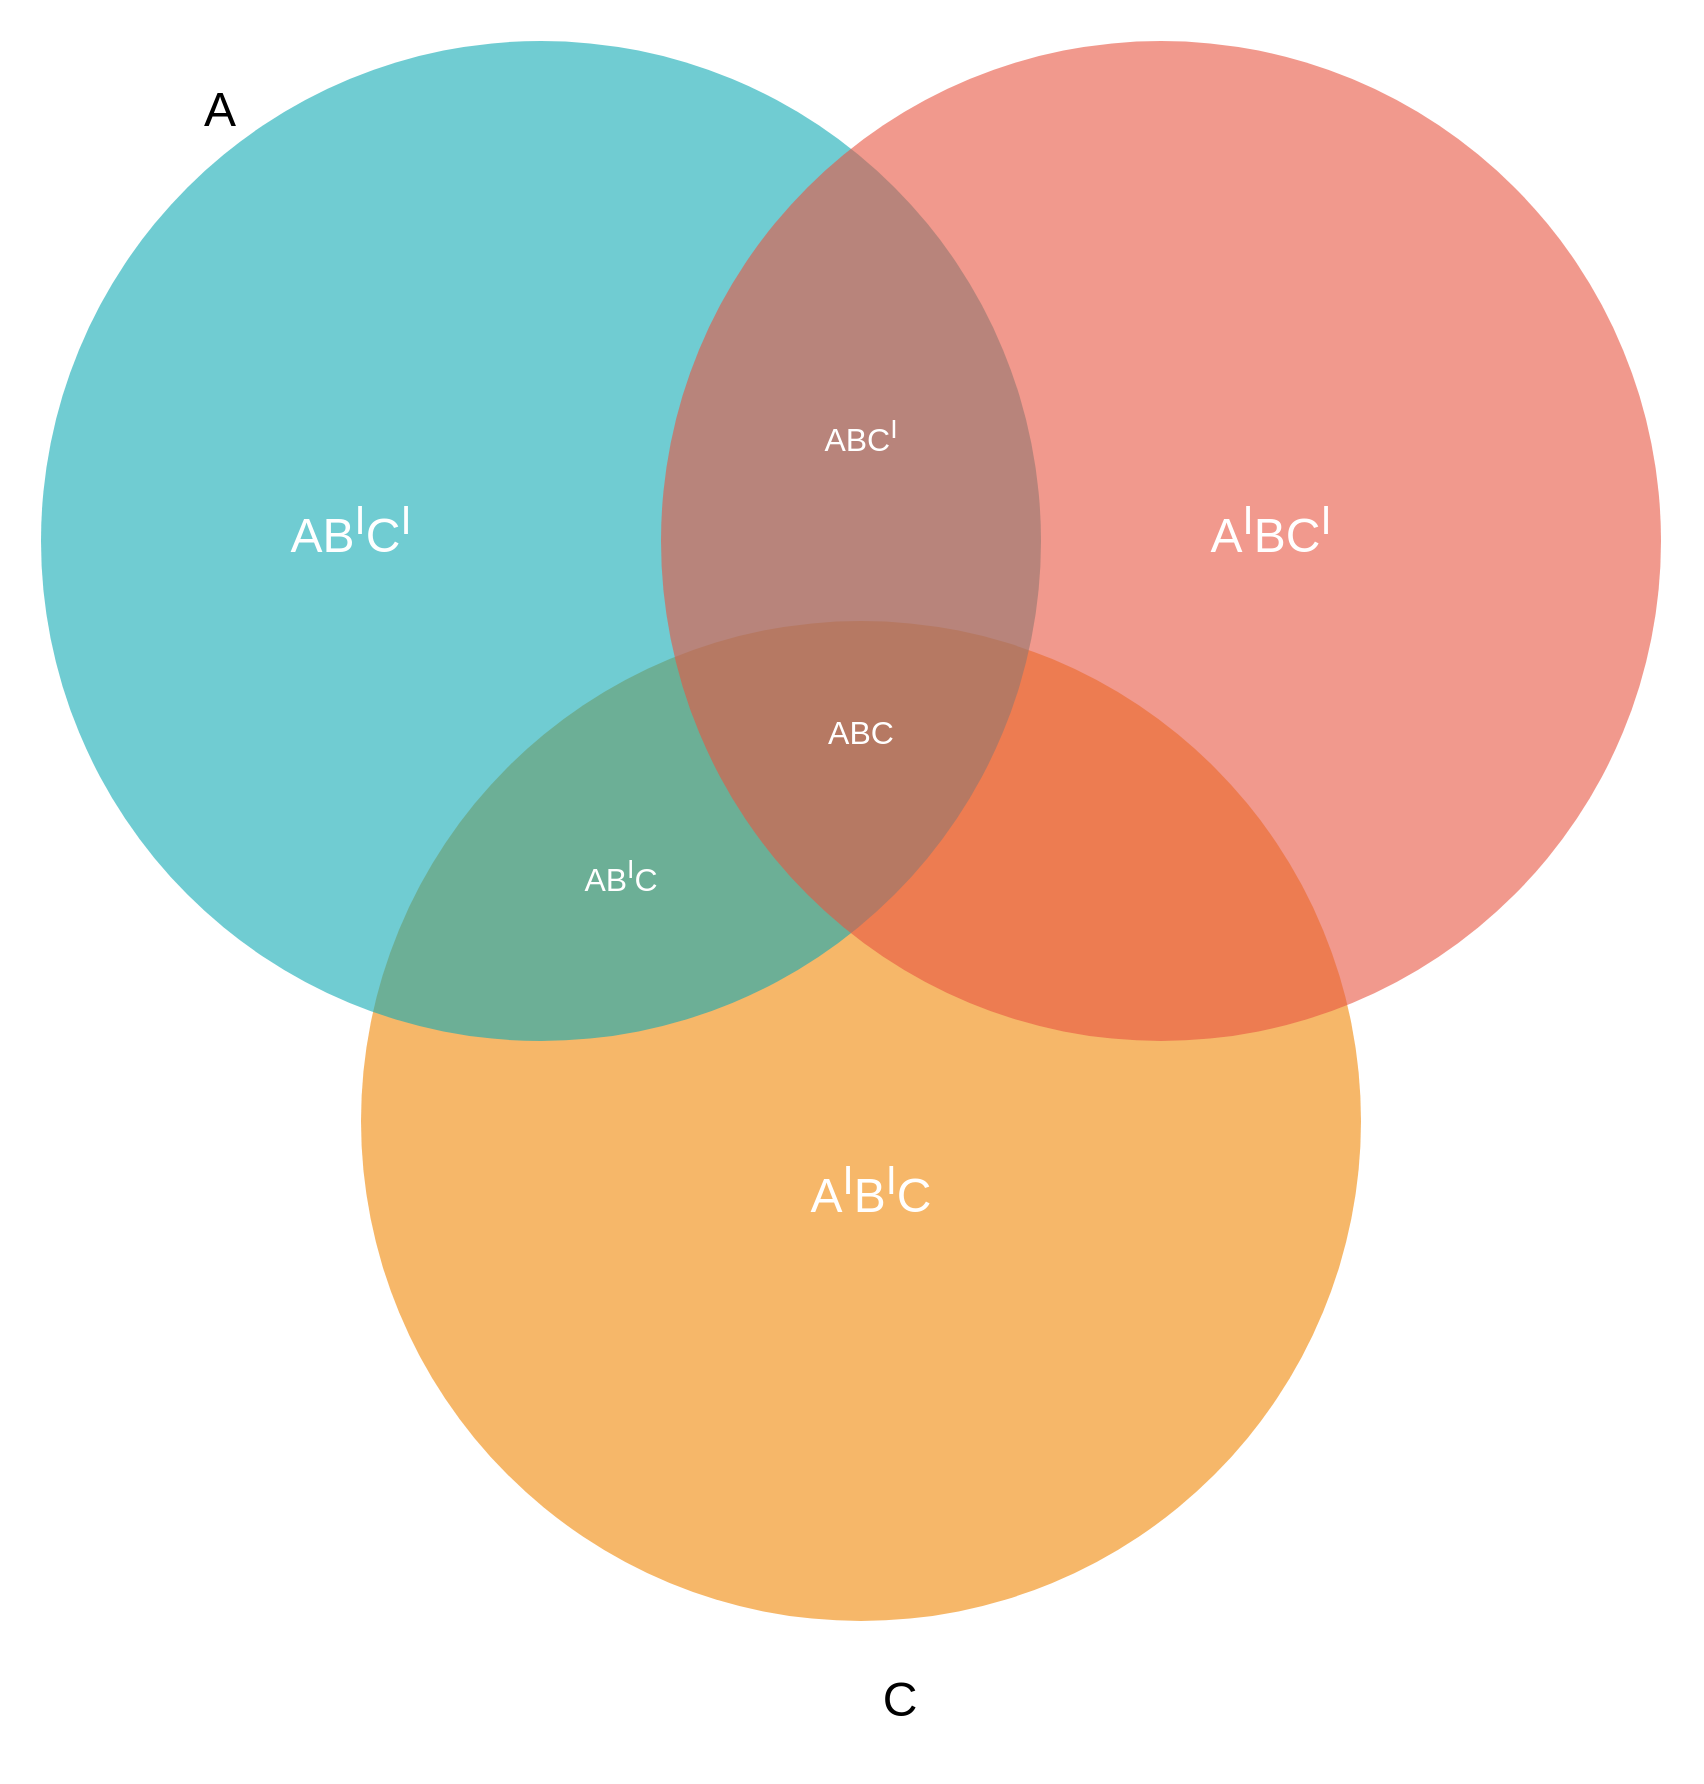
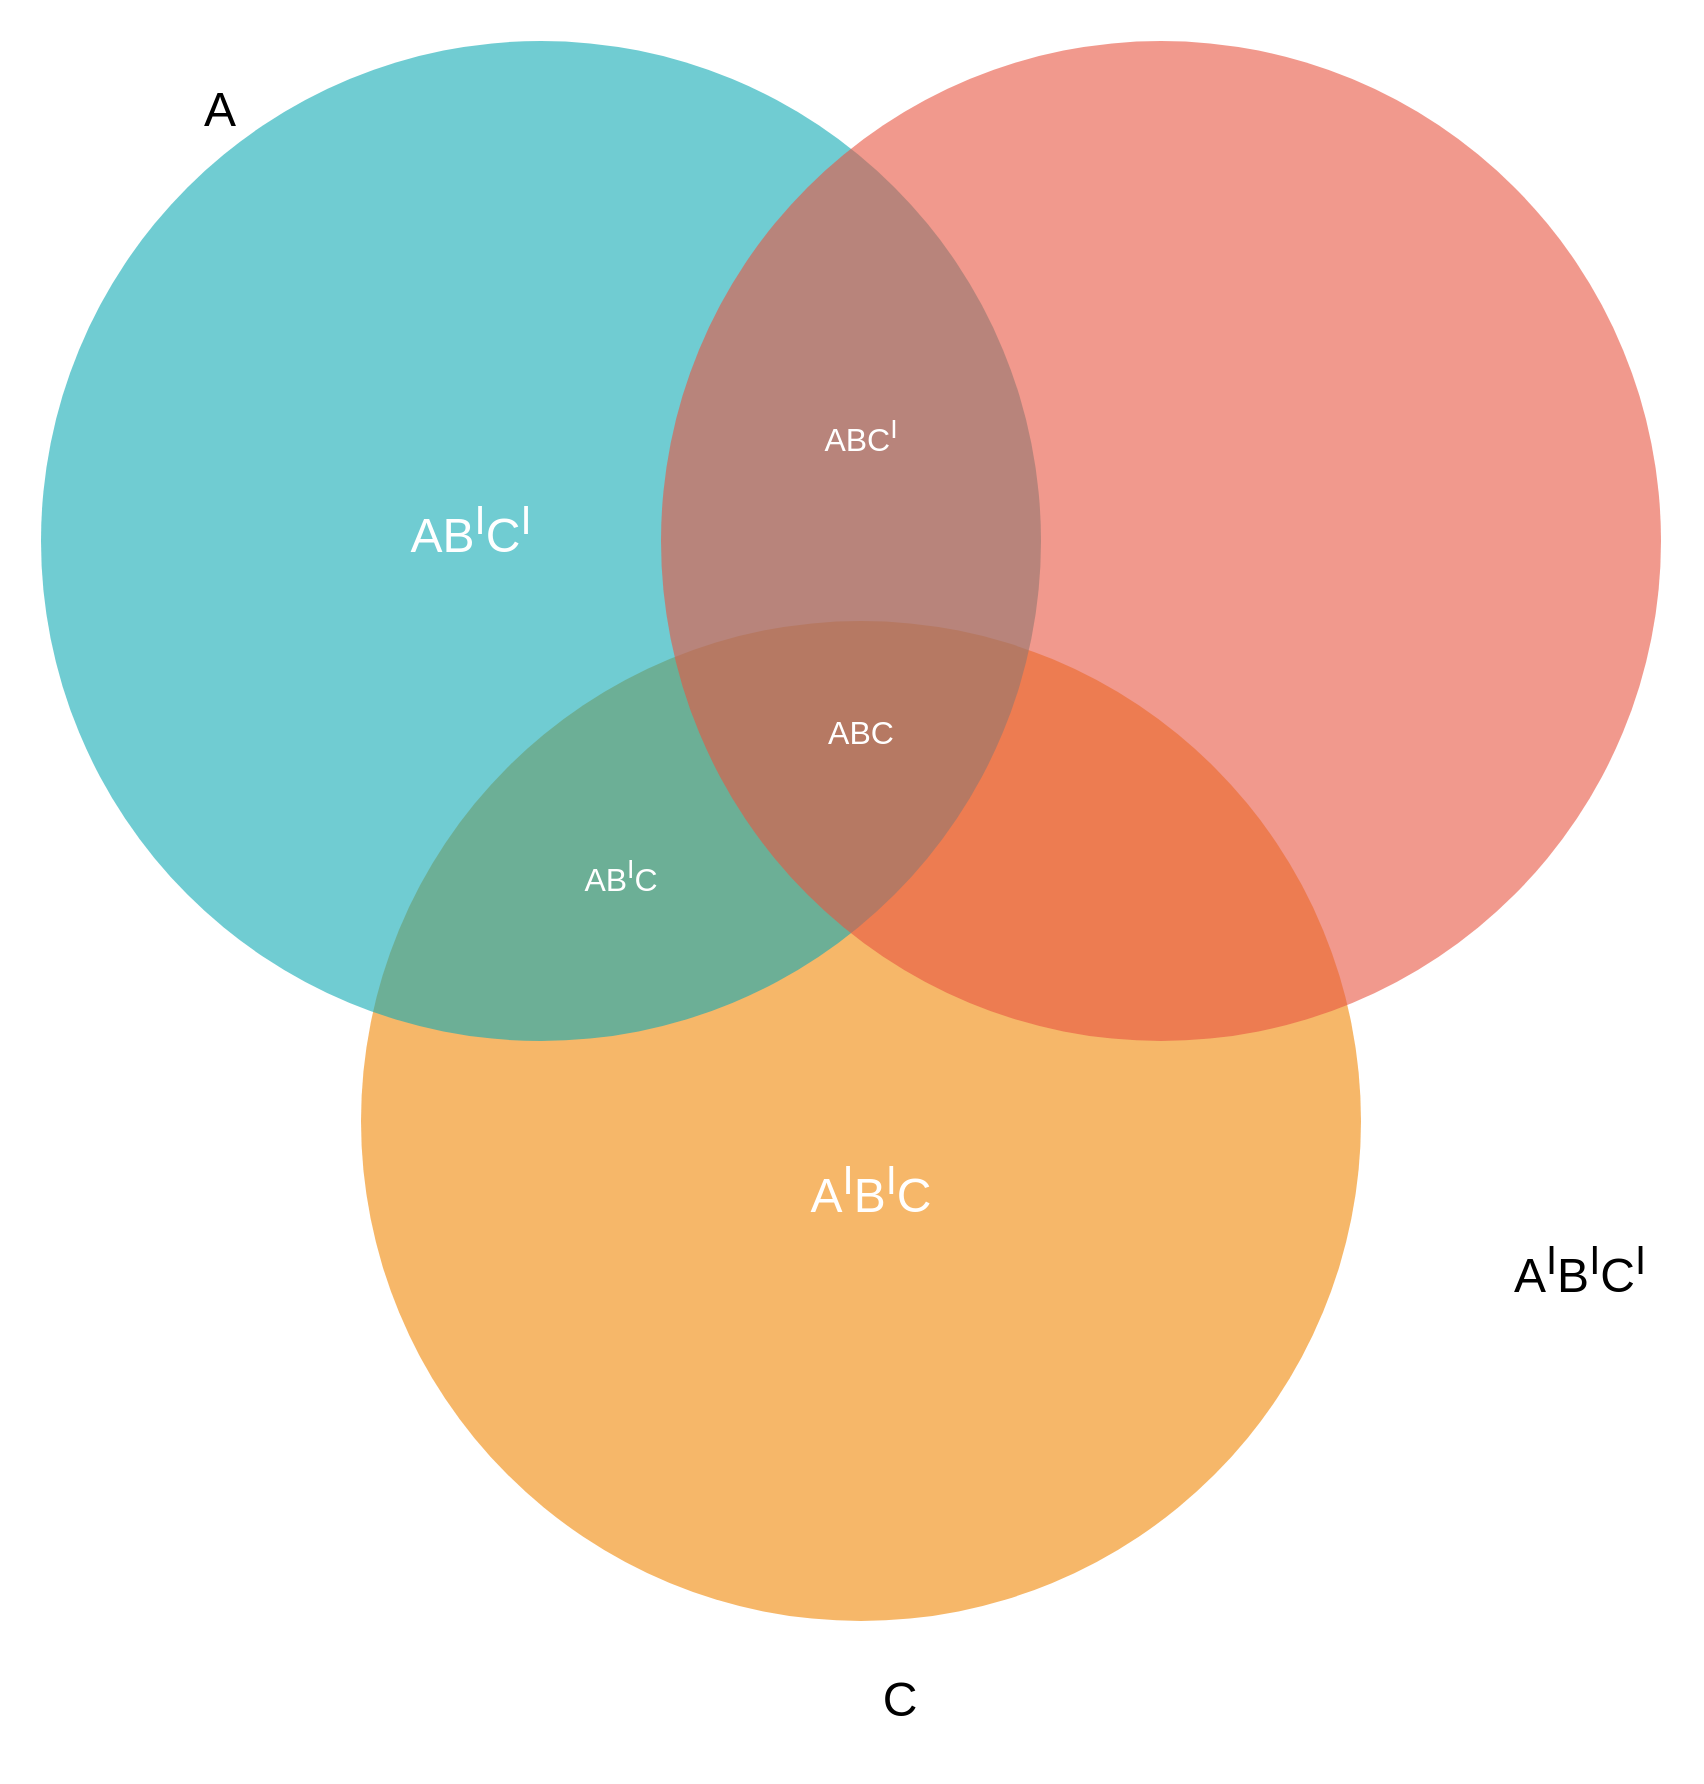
node "ABICI": moved (351, 531) -> (471, 531)
node "AIBCI": removed
node "AIBICI": added
